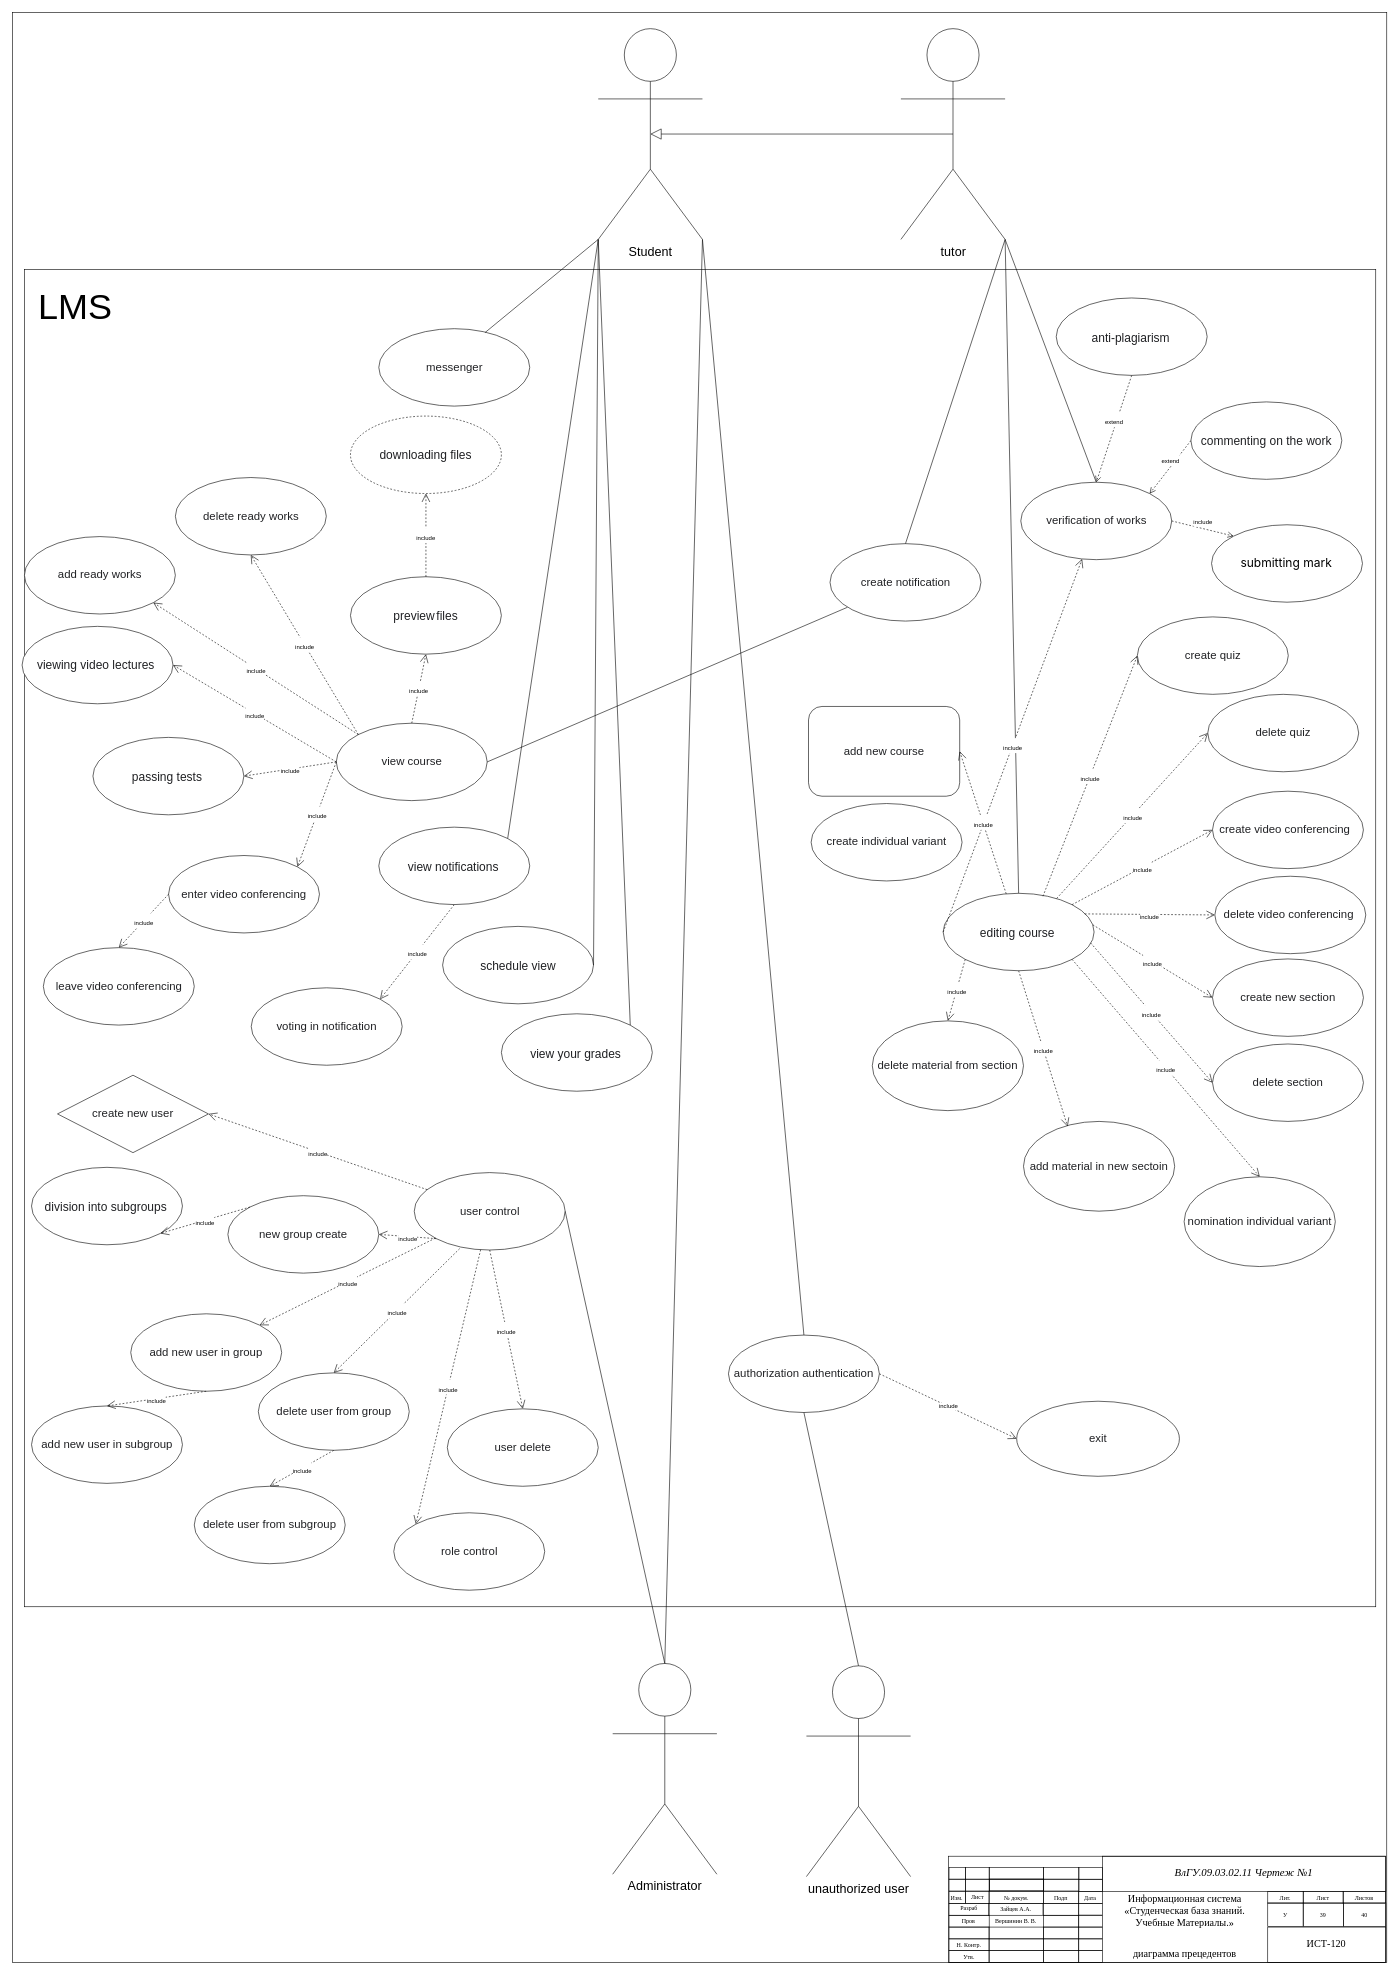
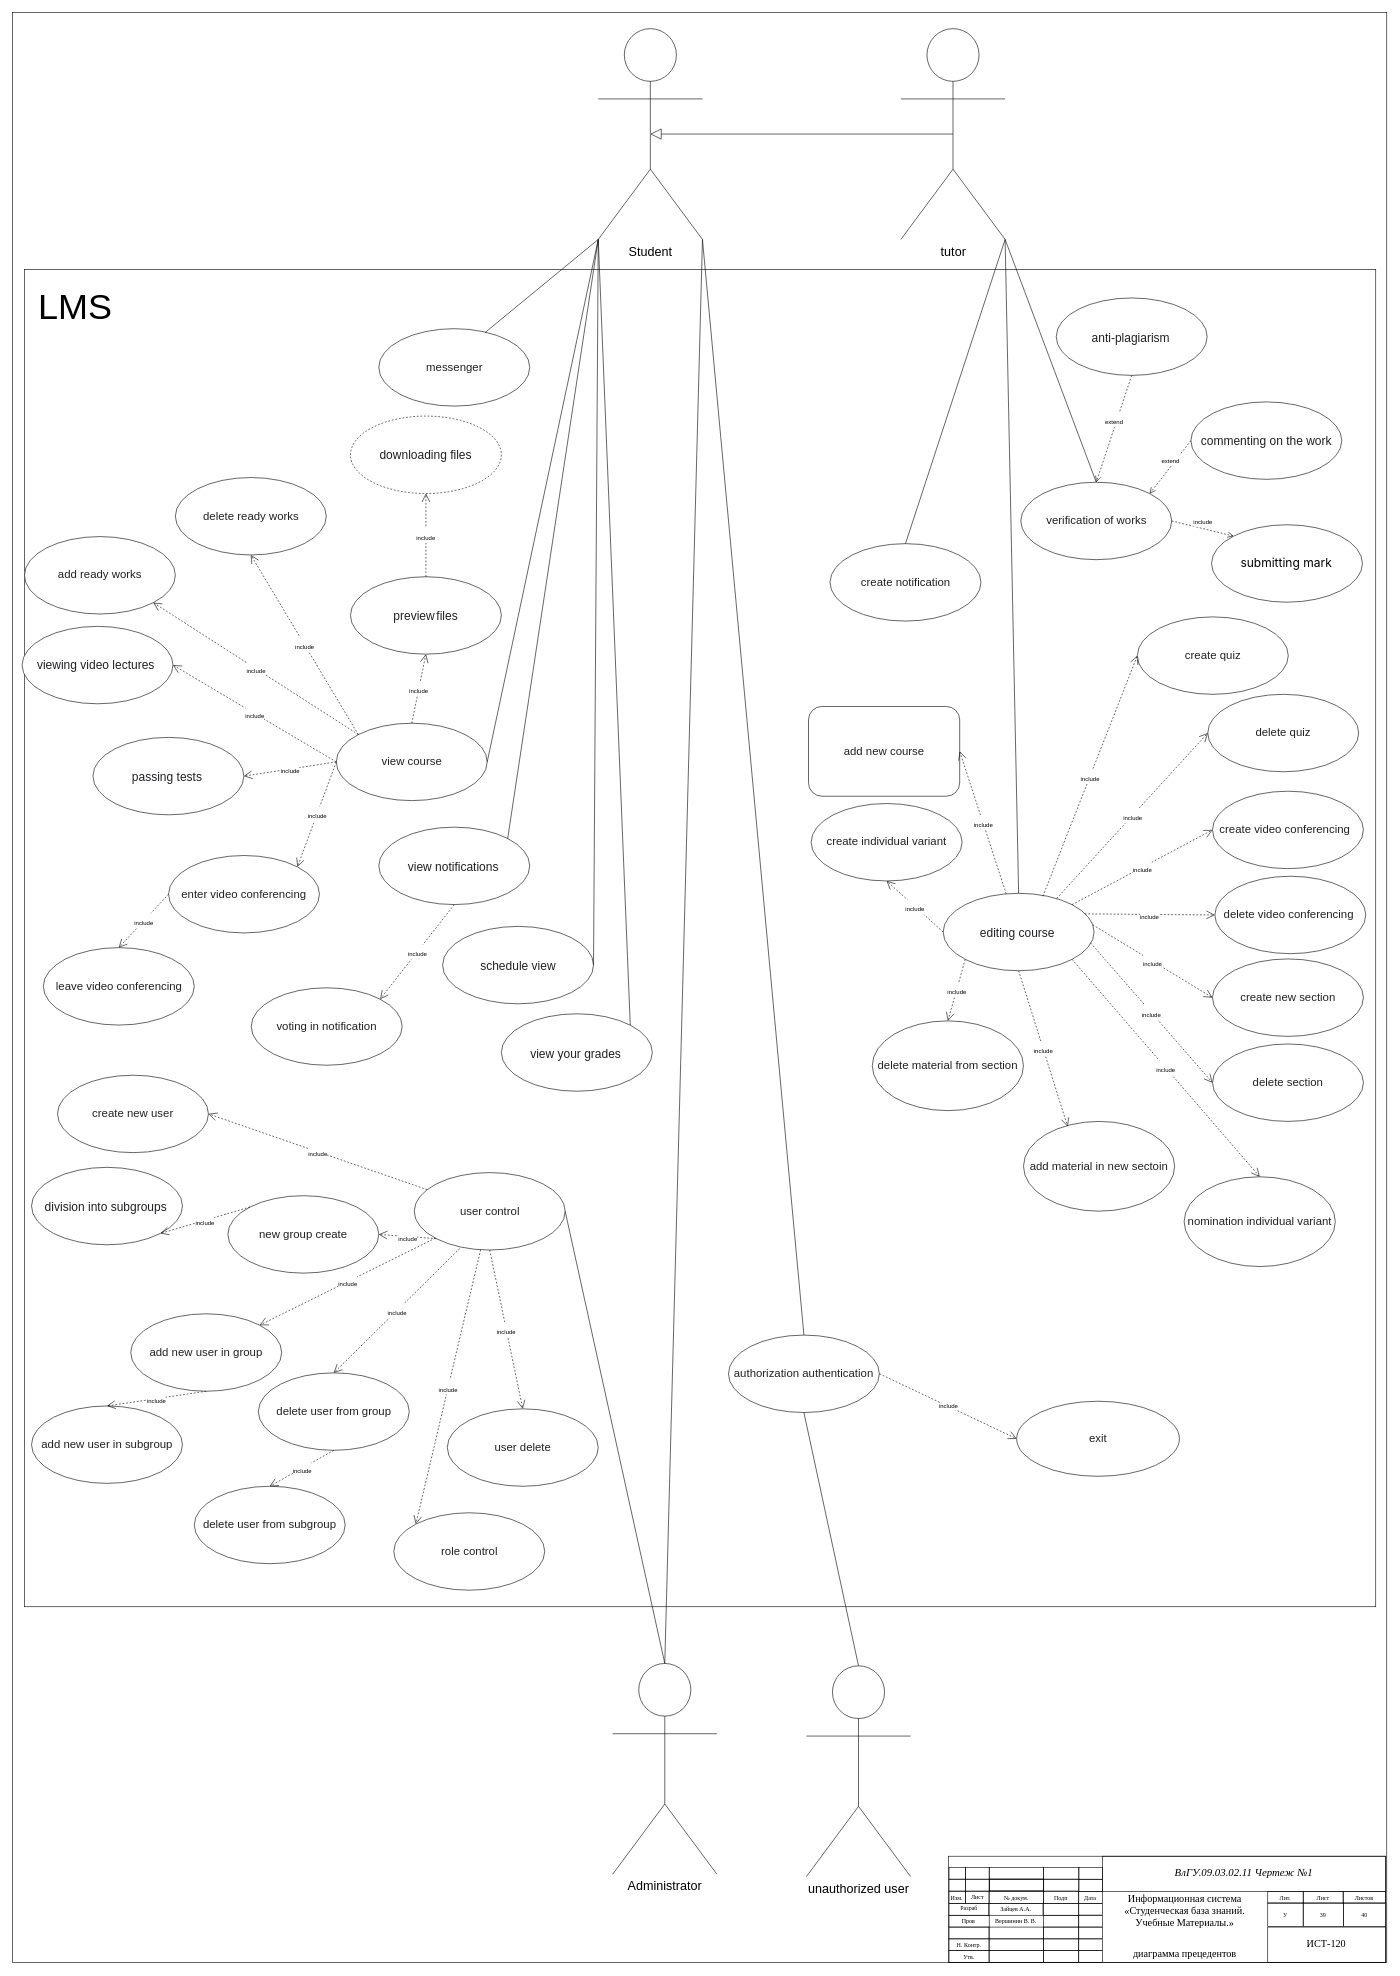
edge "editing course" -> "verification of works": now "editing course" -> "create individual variant"
edge "create notification" -- "view course": now "Student" -- "view course"
node "create new user": shape diamond -> ellipse
